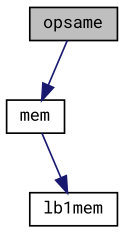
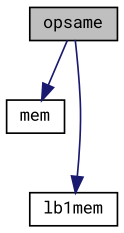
edge "mem" -> "lb1mem": now "opsame" -> "lb1mem"
